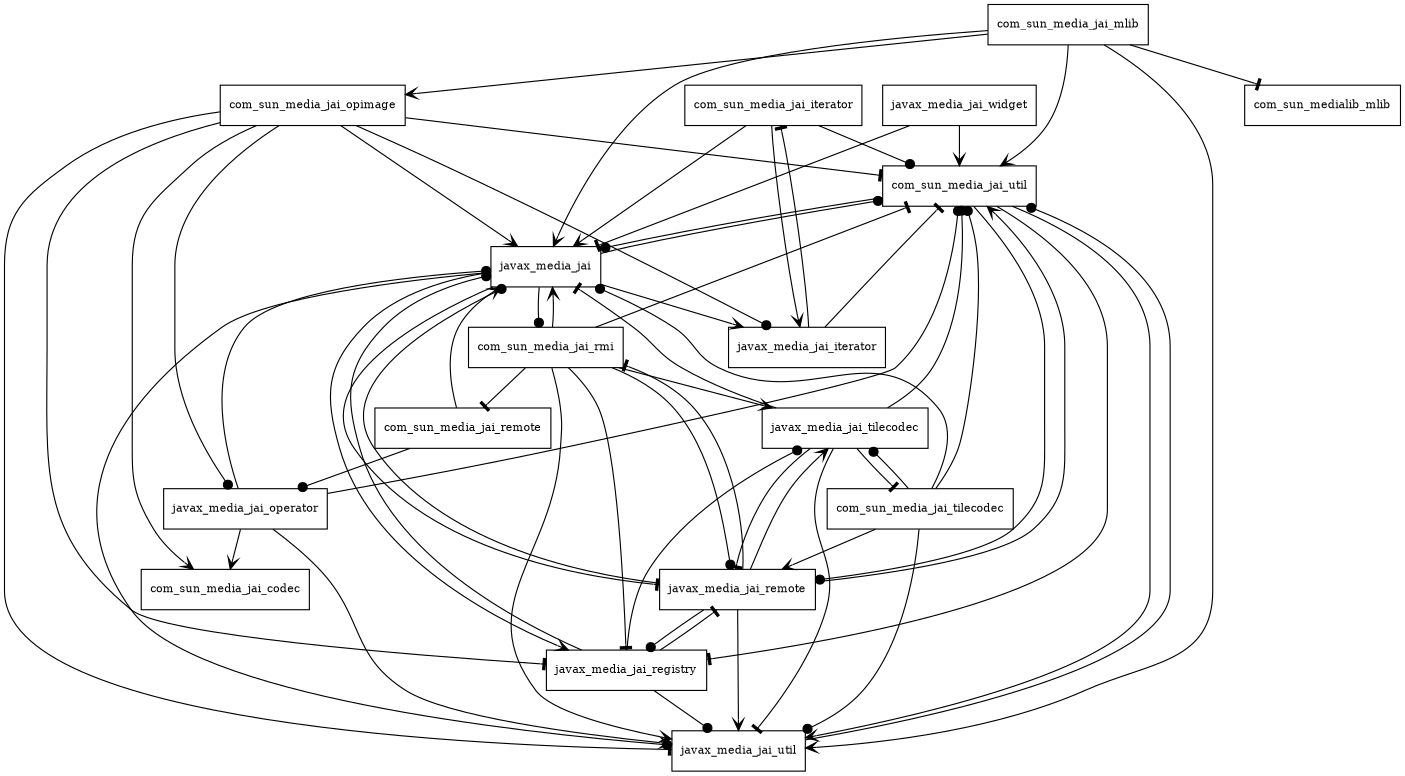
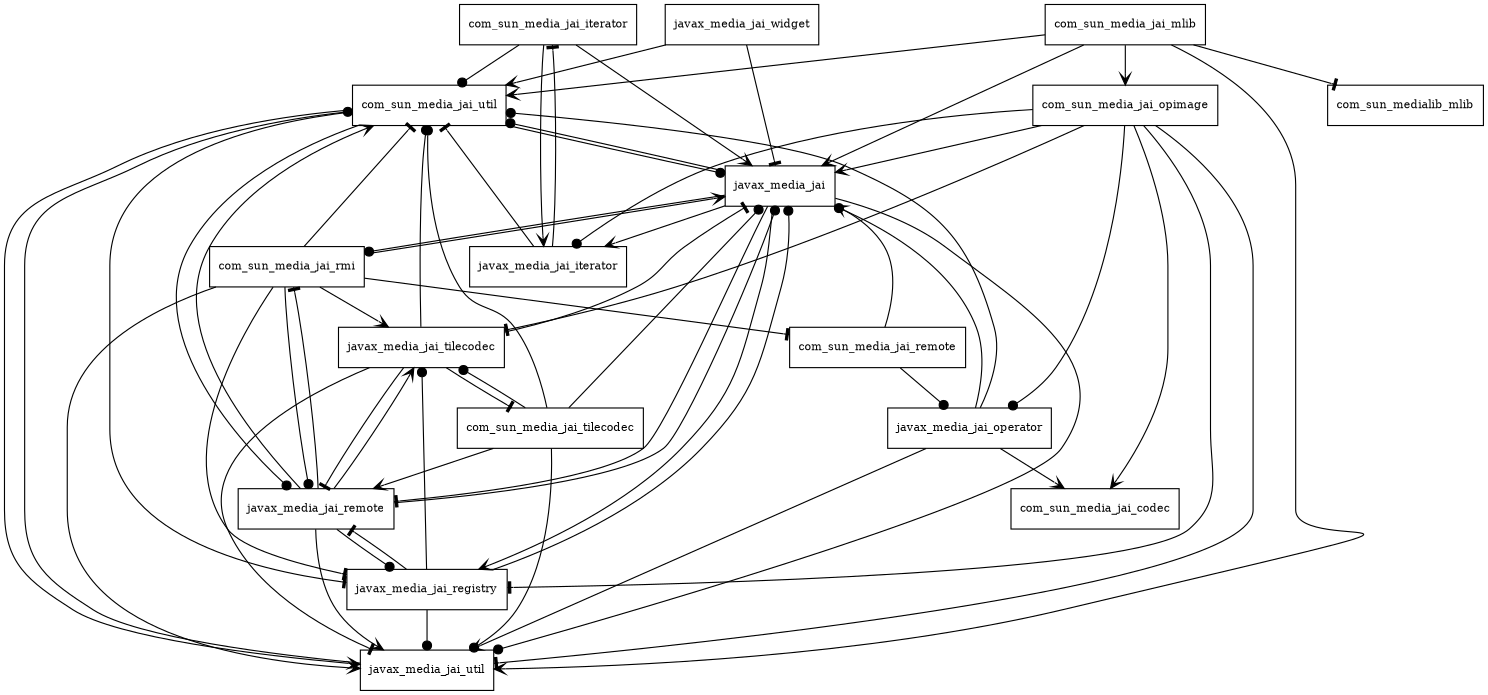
edge "com_sun_media_jai_opimage" -> "com_sun_media_jai_util": now "com_sun_media_jai_opimage" -> "javax_media_jai_tilecodec"
